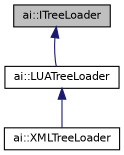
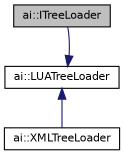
edge "ai::LUATreeLoader" -> "ai::ITreeLoader": reversed
